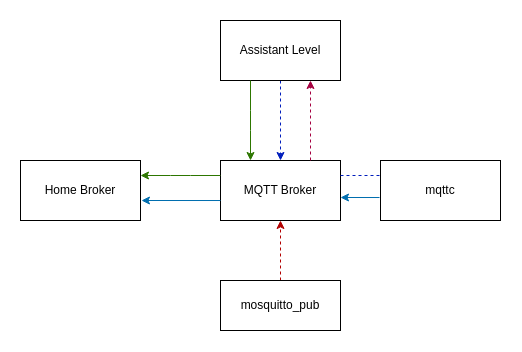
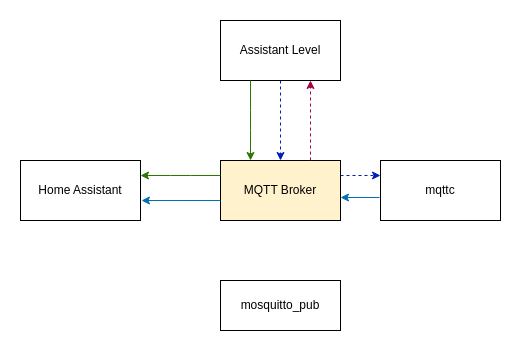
edge "MQTT Broker" -- "mqttc": arrowhead none -> classic
node "Home Broker": label "Home Broker" -> "Home Assistant"
node "MQTT Broker": fillcolor #ffffff -> #fff2cc
edge "mosquitto_pub" -> "MQTT Broker": removed
